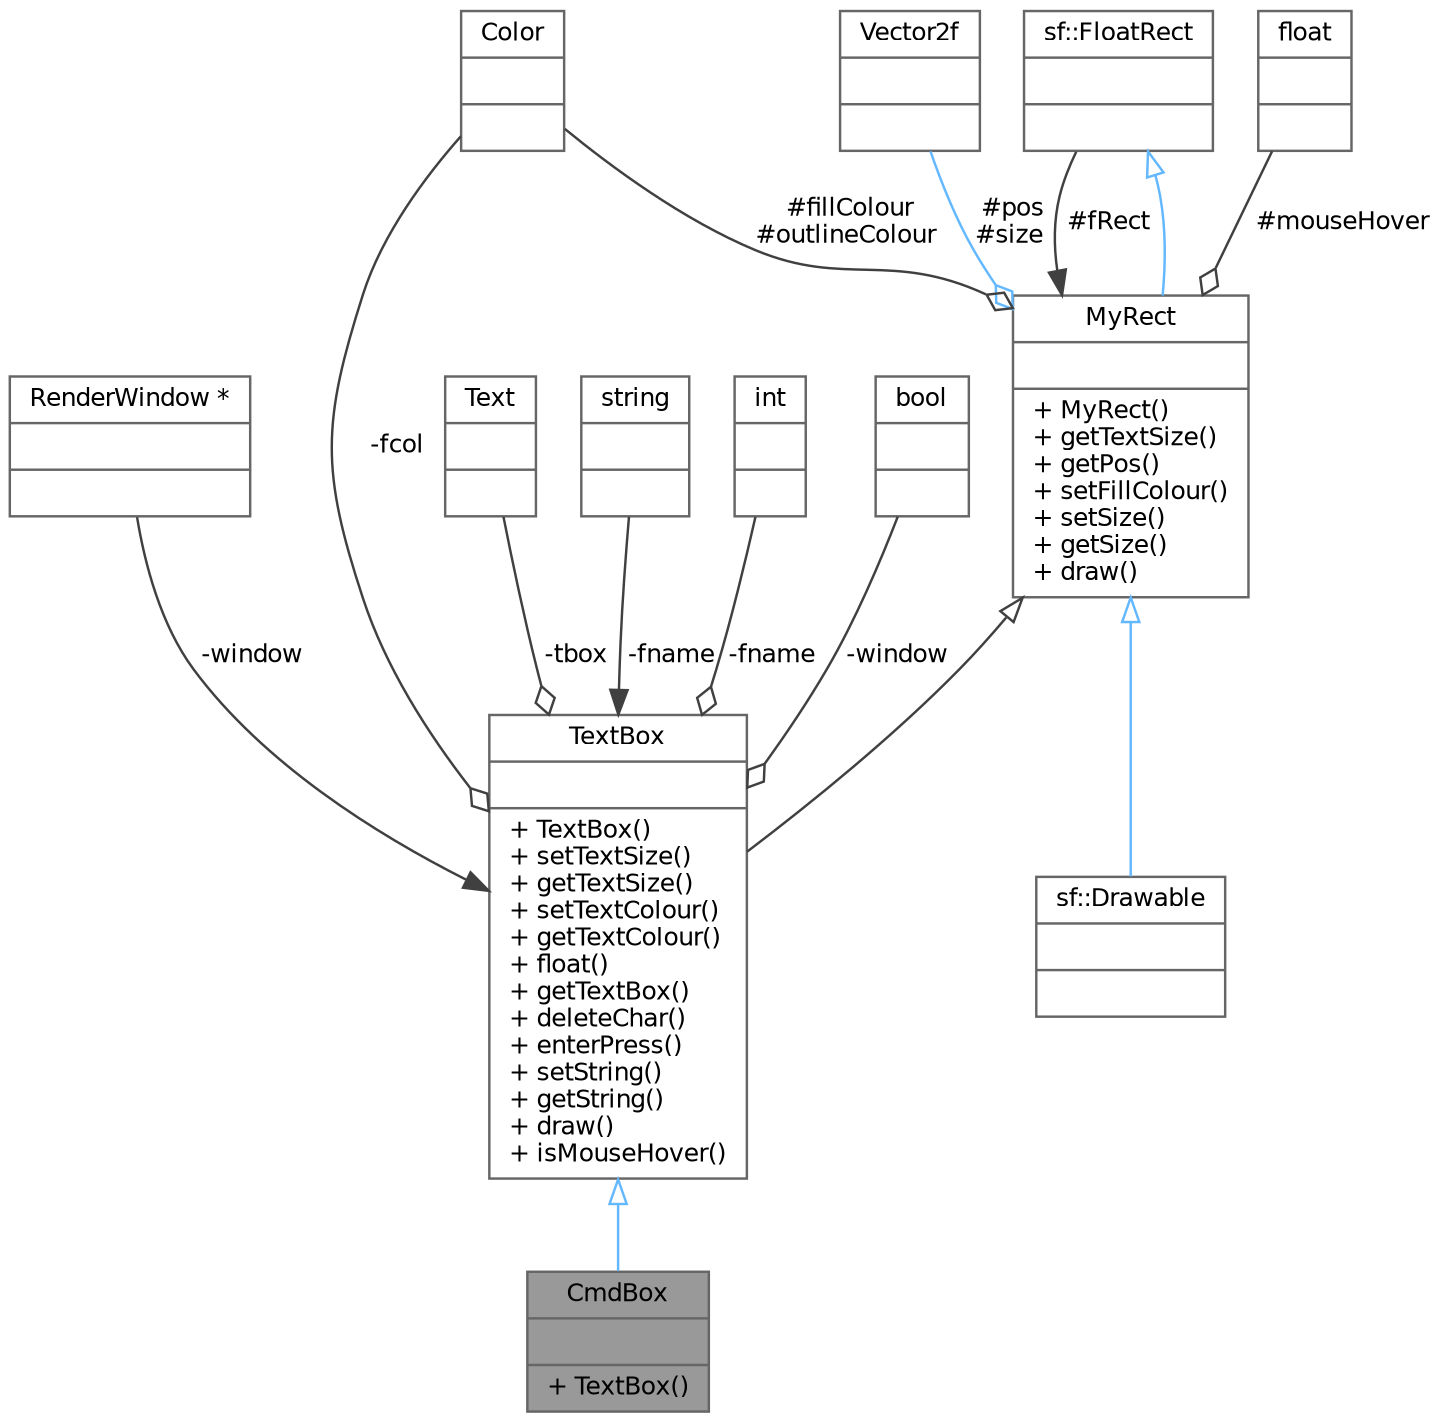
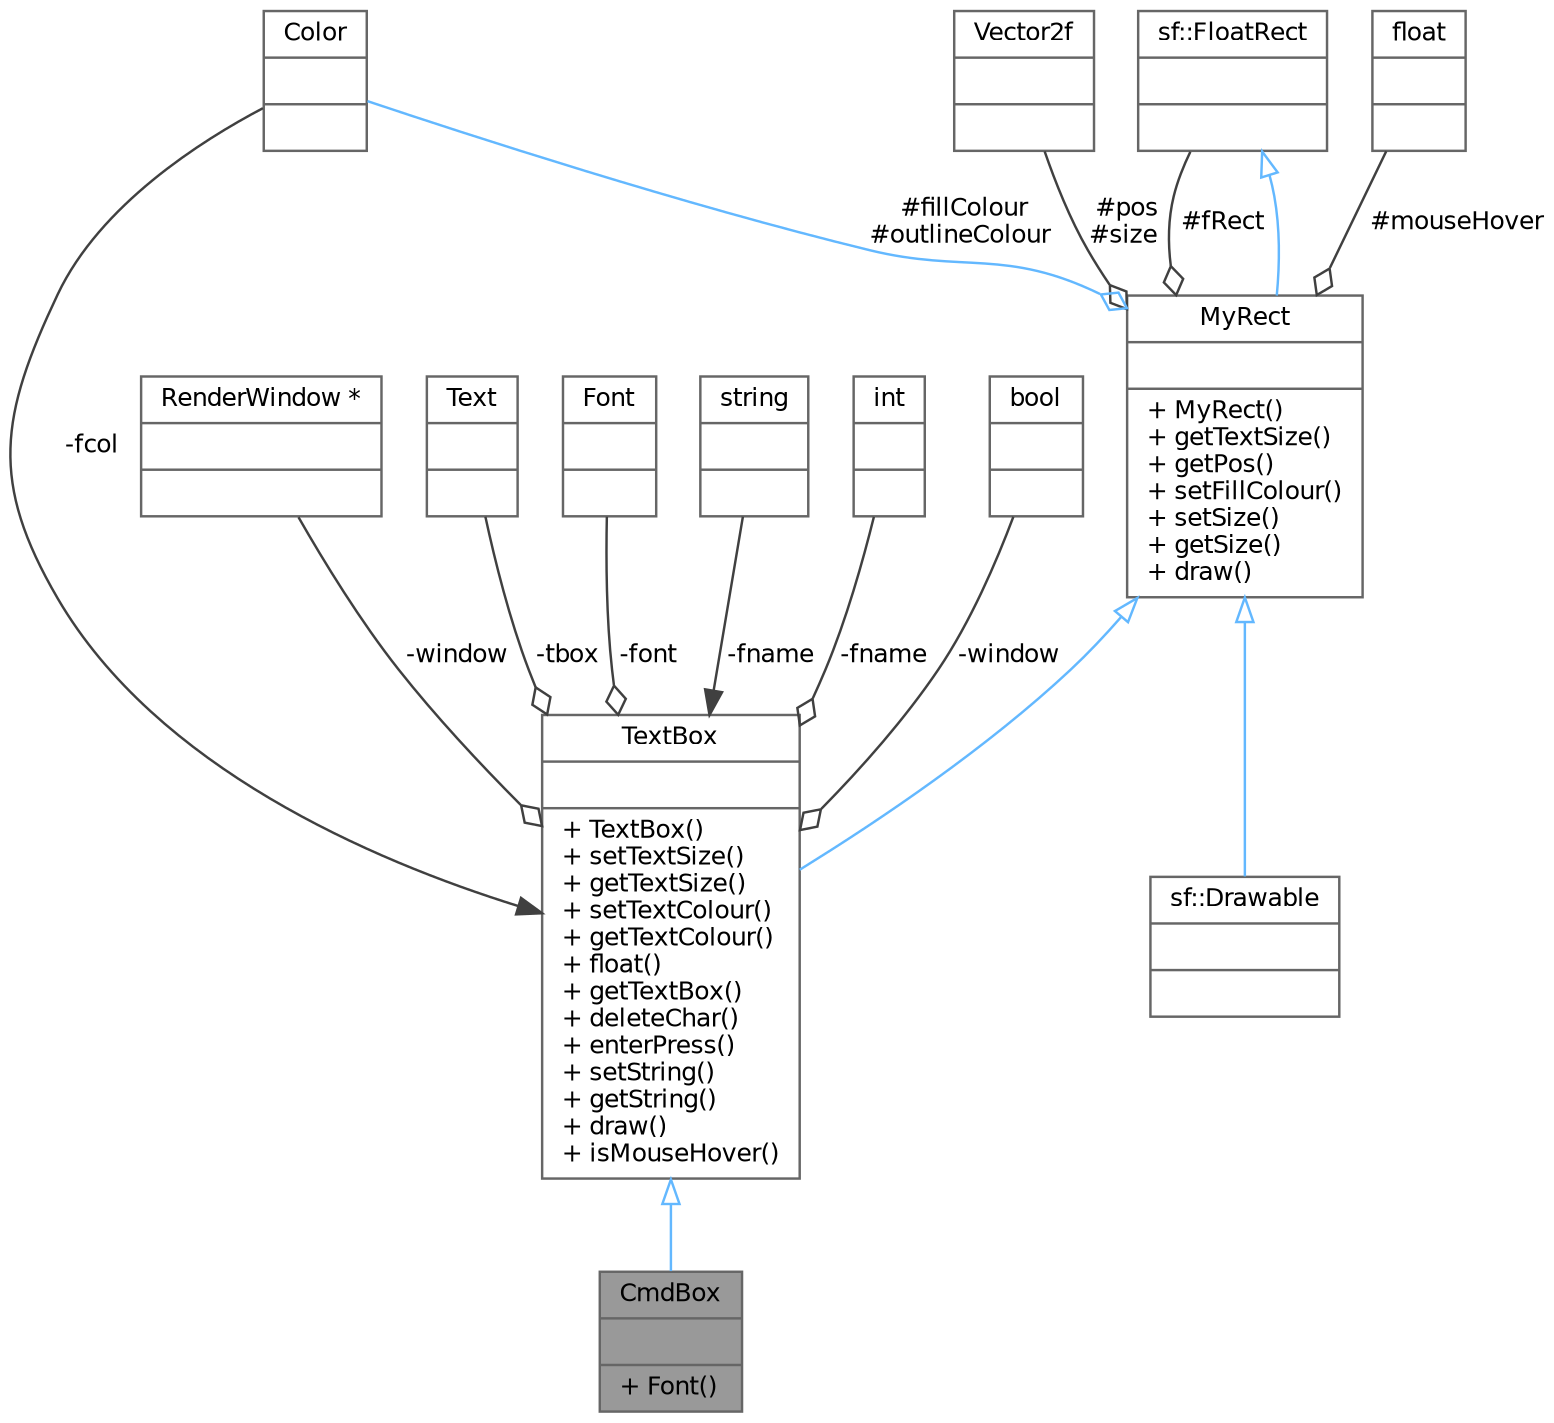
edge "sf::FloatRect" -> "MyRect": arrowhead normal -> odiamond
edge "Vector2f" -> "MyRect": color steelblue1 -> grey25
edge "Color" -> "MyRect": color grey25 -> steelblue1
node "Font": added
edge "Color" -> "TextBox": arrowhead odiamond -> normal
edge "RenderWindow *" -> "TextBox": arrowhead normal -> odiamond
edge "TextBox" -> "MyRect": color grey25 -> steelblue1
node "CmdBox": text "+ TextBox()" -> "+ Font()"
